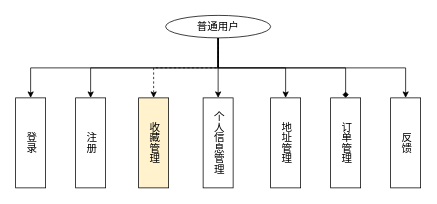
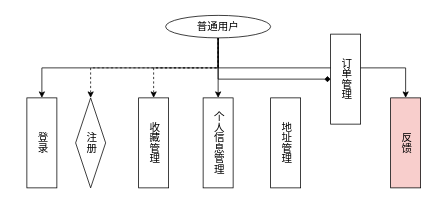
edge "普通用户" -> "注册": style solid -> dashed
edge "普通用户" -> "地址管理": removed
node "登录": moved (30, 143) -> (42, 143)
node "注册": shape rectangle -> diamond
node "收藏管理": fillcolor #fff2cc -> #ffffff
node "订单管理": moved (345, 143) -> (345, 79)
node "反馈": fillcolor #ffffff -> #f8cecc
